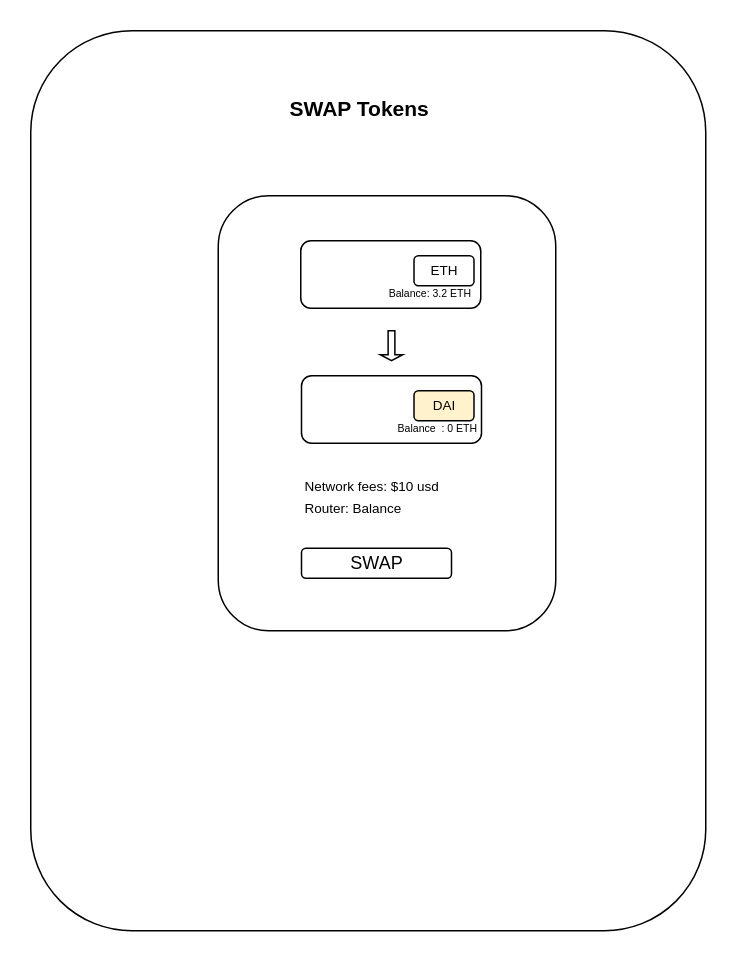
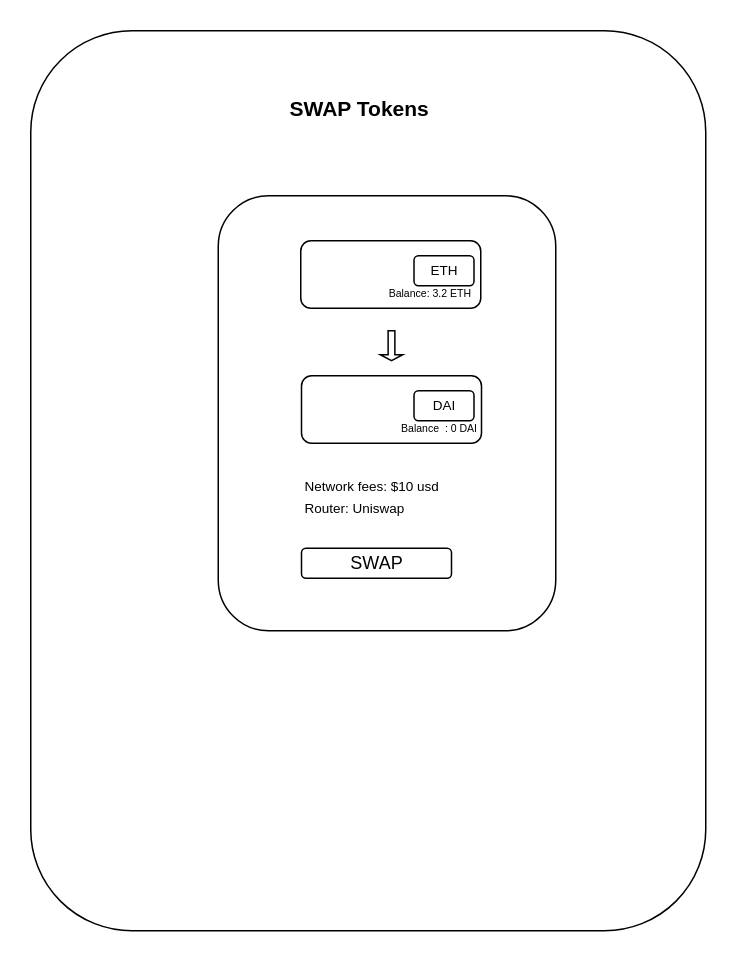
node "DAI": fillcolor #fff2cc -> #ffffff
node "Balance : 0 ETH": label "Balance : 0 ETH" -> "Balance : 0 DAI"
node "Network fees: $10 usd Router: Balance": label "Network fees: $10 usd Router: Balance" -> "Network fees: $10 usd Router: Uniswap"
